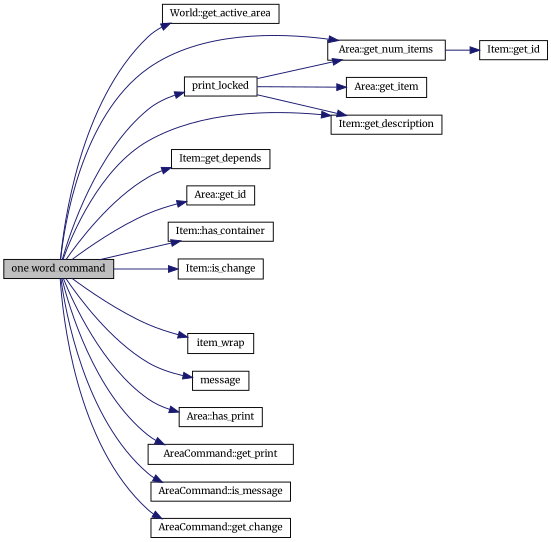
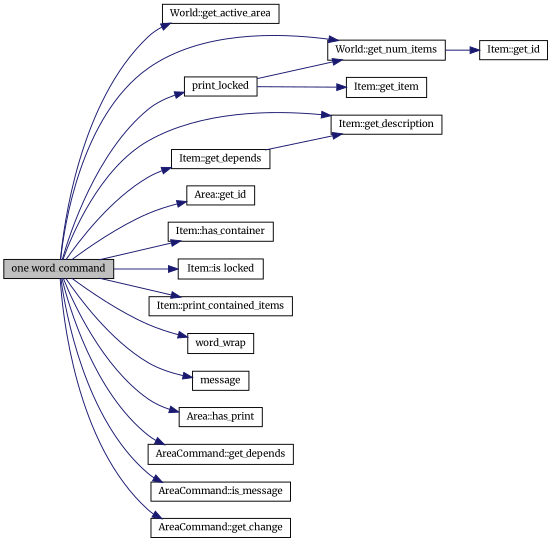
node "Area::get_num_items": label "Area::get_num_items" -> "World::get_num_items"
node "Area::get_item": label "Area::get_item" -> "Item::get_item"
edge "print_locked" -> "Item::get_description": now "Item::get_depends" -> "Item::get_description"
node "Item::is_change": label "Item::is_change" -> "Item::is_locked"
node "Item::print_contained_items": added
node "item_wrap": label "item_wrap" -> "word_wrap"
node "AreaCommand::get_print": label "AreaCommand::get_print" -> "AreaCommand::get_depends"
